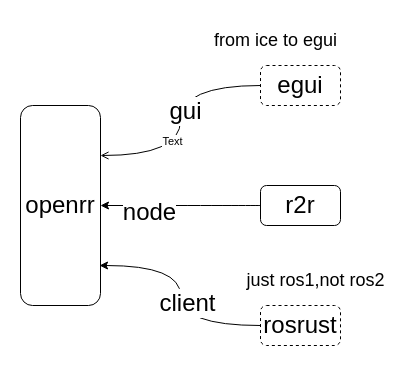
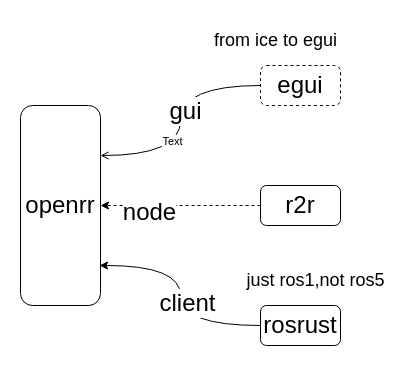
edge "r2r" -> "openrr": style solid -> dashed
node "just ros1,not ros2": label "just ros1,not ros2" -> "just ros1,not ros5"
node "rosrust": style dashed -> solid
